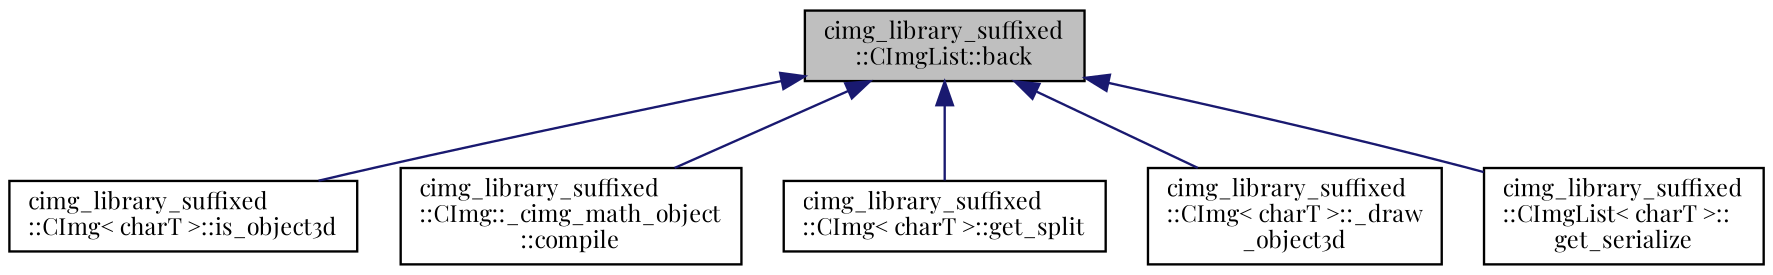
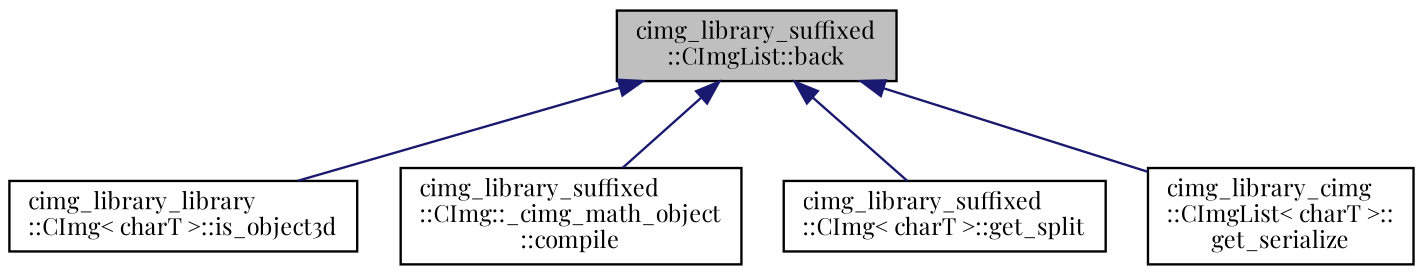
node "cimg_library_suffixed ::CImg< charT >::is_object3d": label "cimg_library_suffixed ::CImg< charT >::is_object3d" -> "cimg_library_library ::CImg< charT >::is_object3d"
node "cimg_library_suffixed ::CImg< charT >::_draw _object3d": removed
node "cimg_library_suffixed ::CImgList< charT >:: get_serialize": label "cimg_library_suffixed ::CImgList< charT >:: get_serialize" -> "cimg_library_cimg ::CImgList< charT >:: get_serialize"
